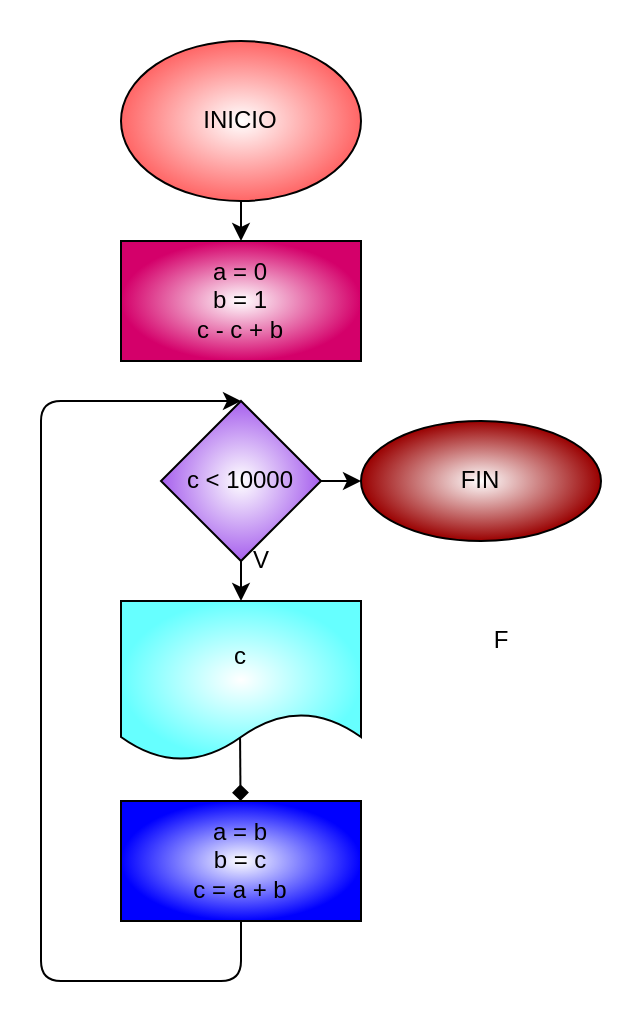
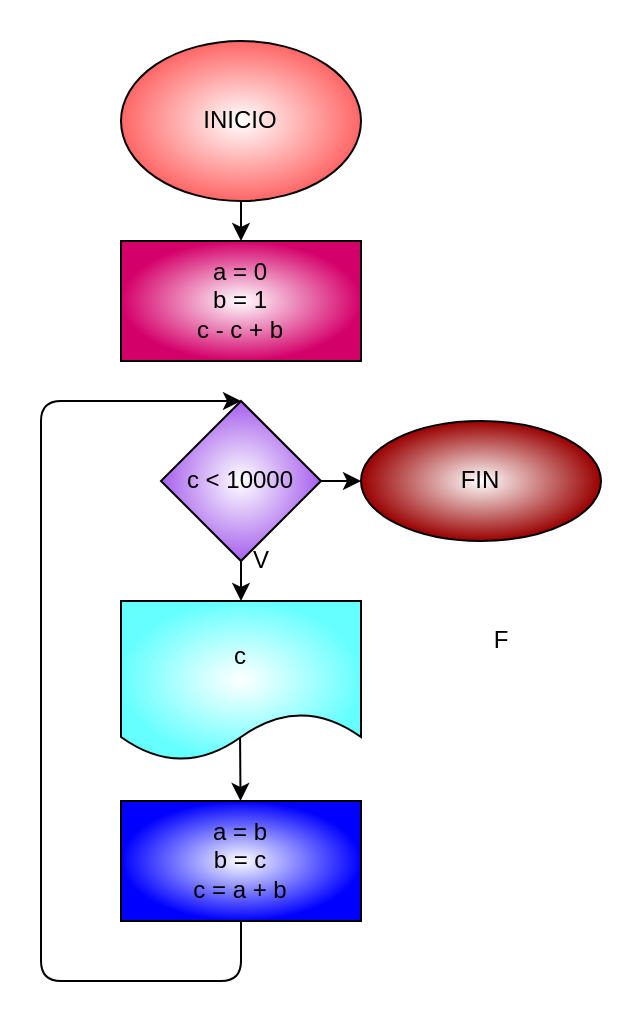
edge "c" -> "a = b b = c c = a + b": arrowhead diamond -> classic
